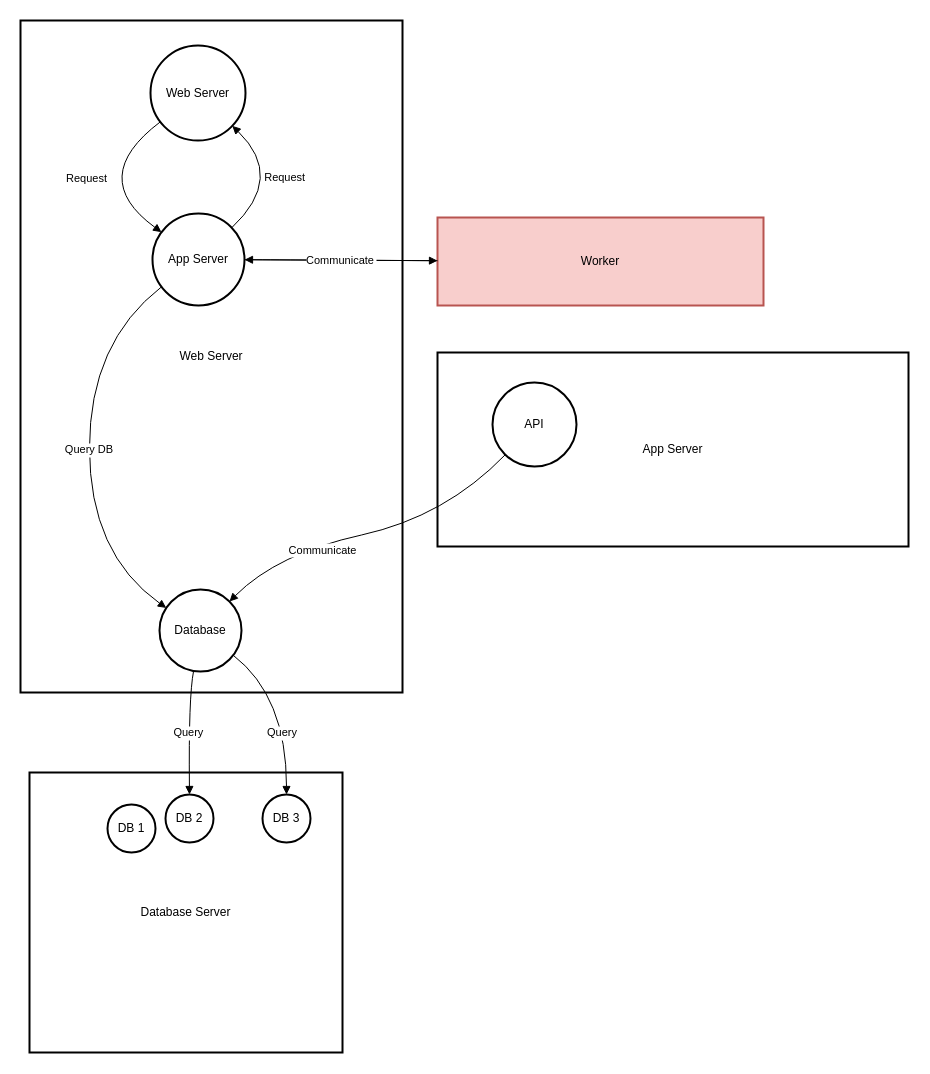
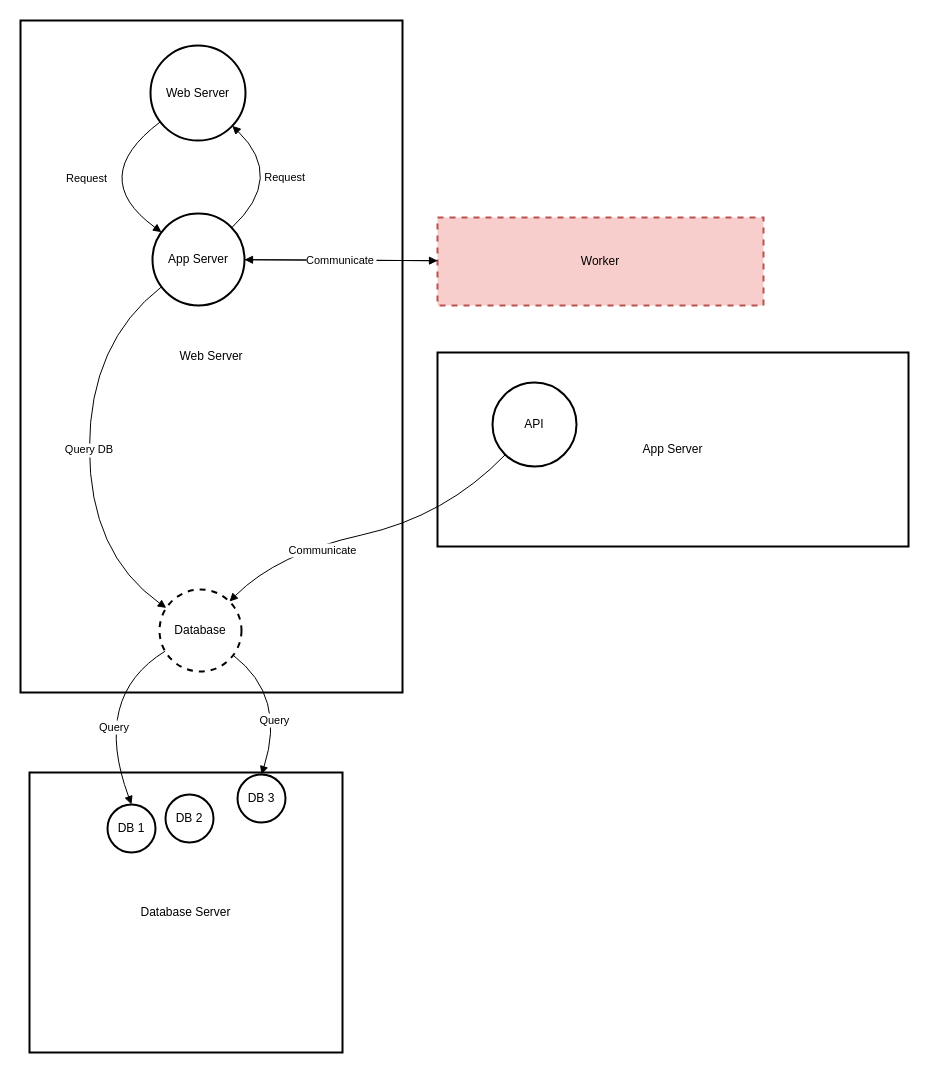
node "Worker": style solid -> dashed
node "Database": style solid -> dashed
edge "Database" -> "DB 1": added, label "Query"
edge "Database" -> "DB 2": removed, label "Query"
node "DB 3": moved (287, 819) -> (262, 799)
